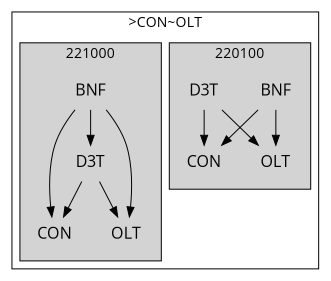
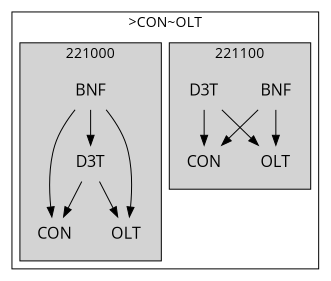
cluster "220100": label "220100" -> "221100"
